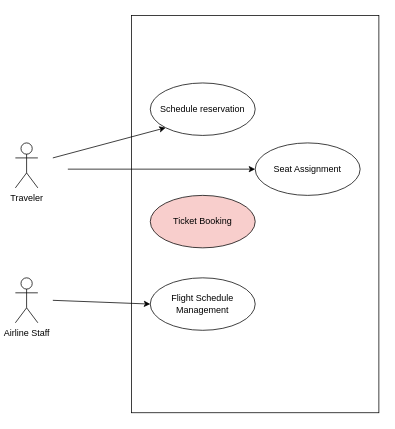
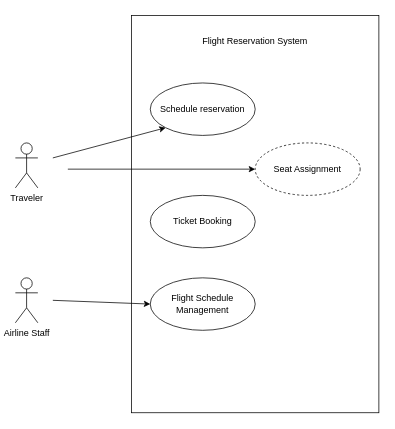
node "Flight Reservation System": added
node "Seat Assignment": style solid -> dashed
node "Ticket Booking": fillcolor #f8cecc -> #ffffff
